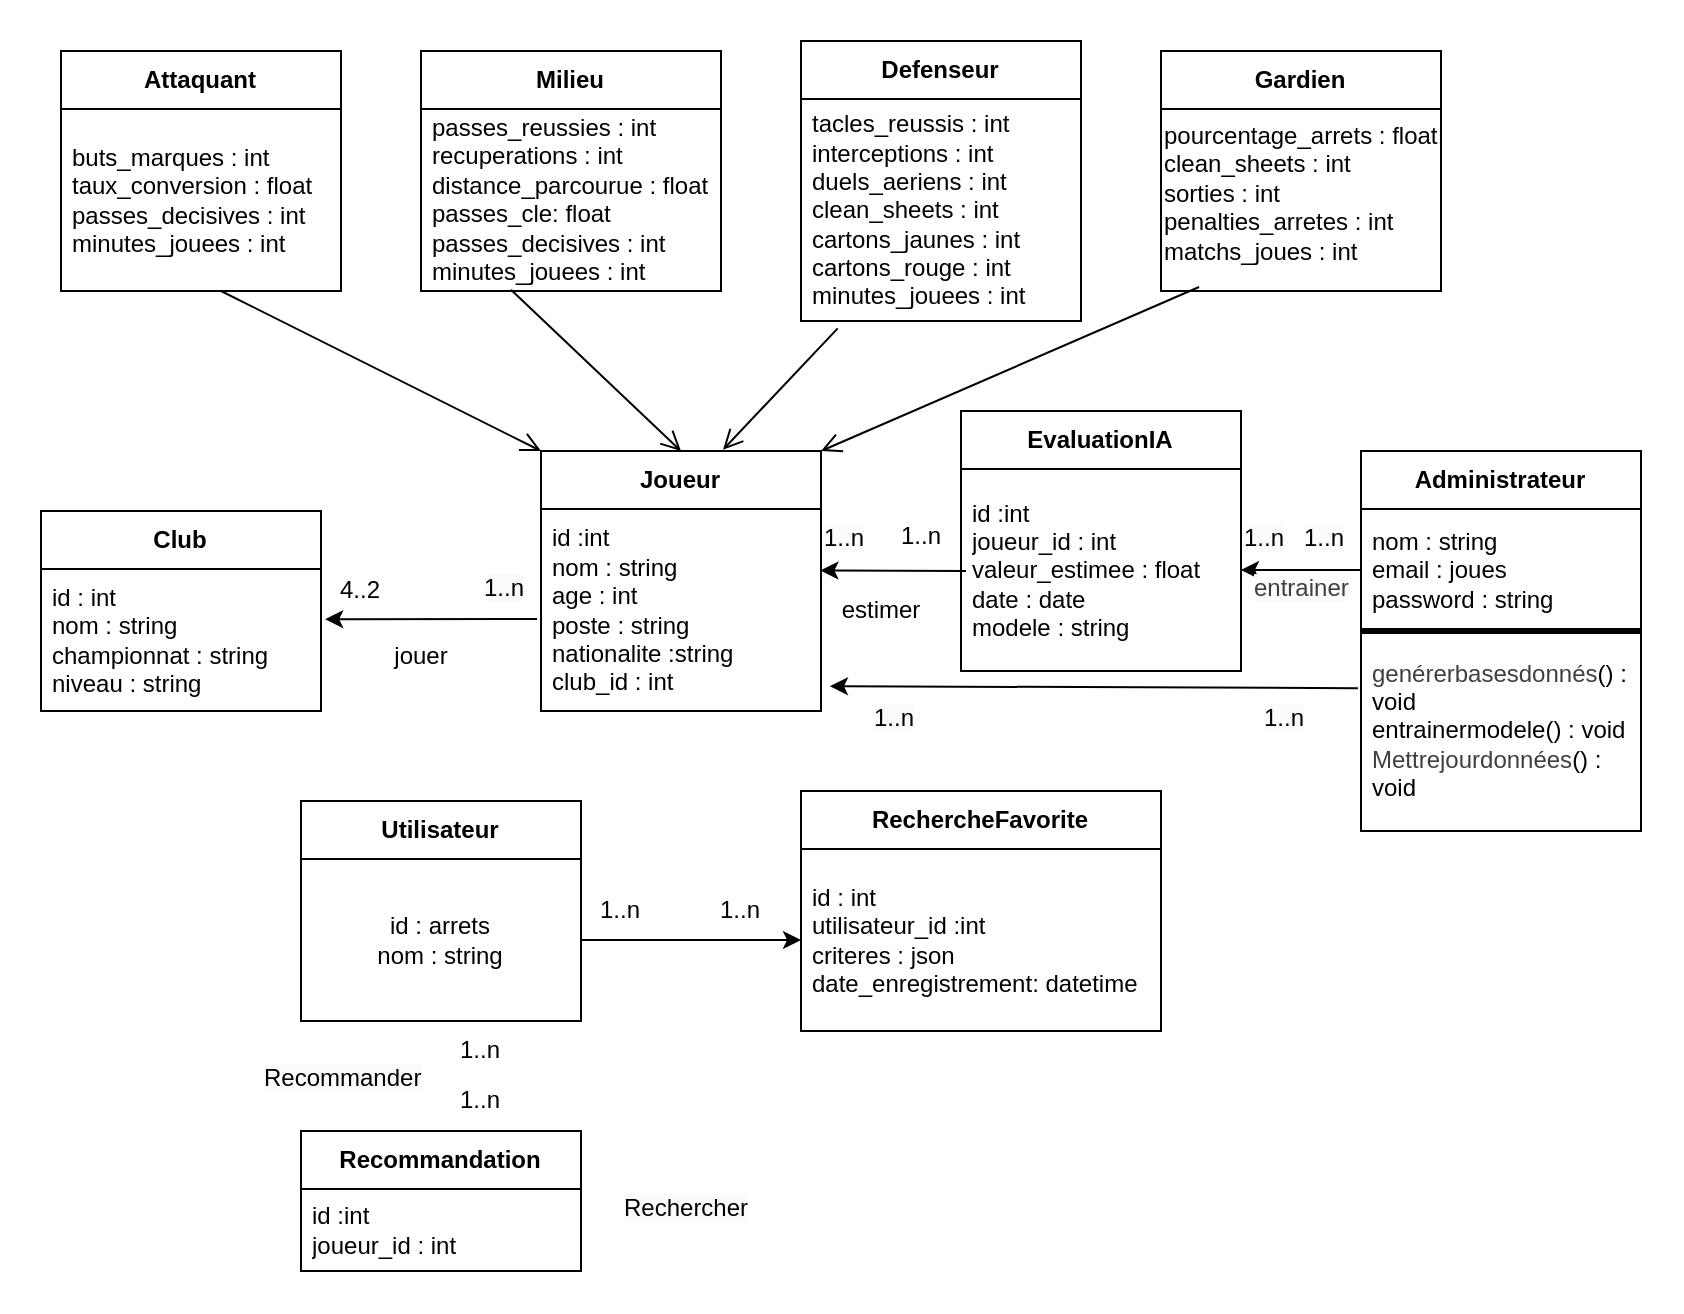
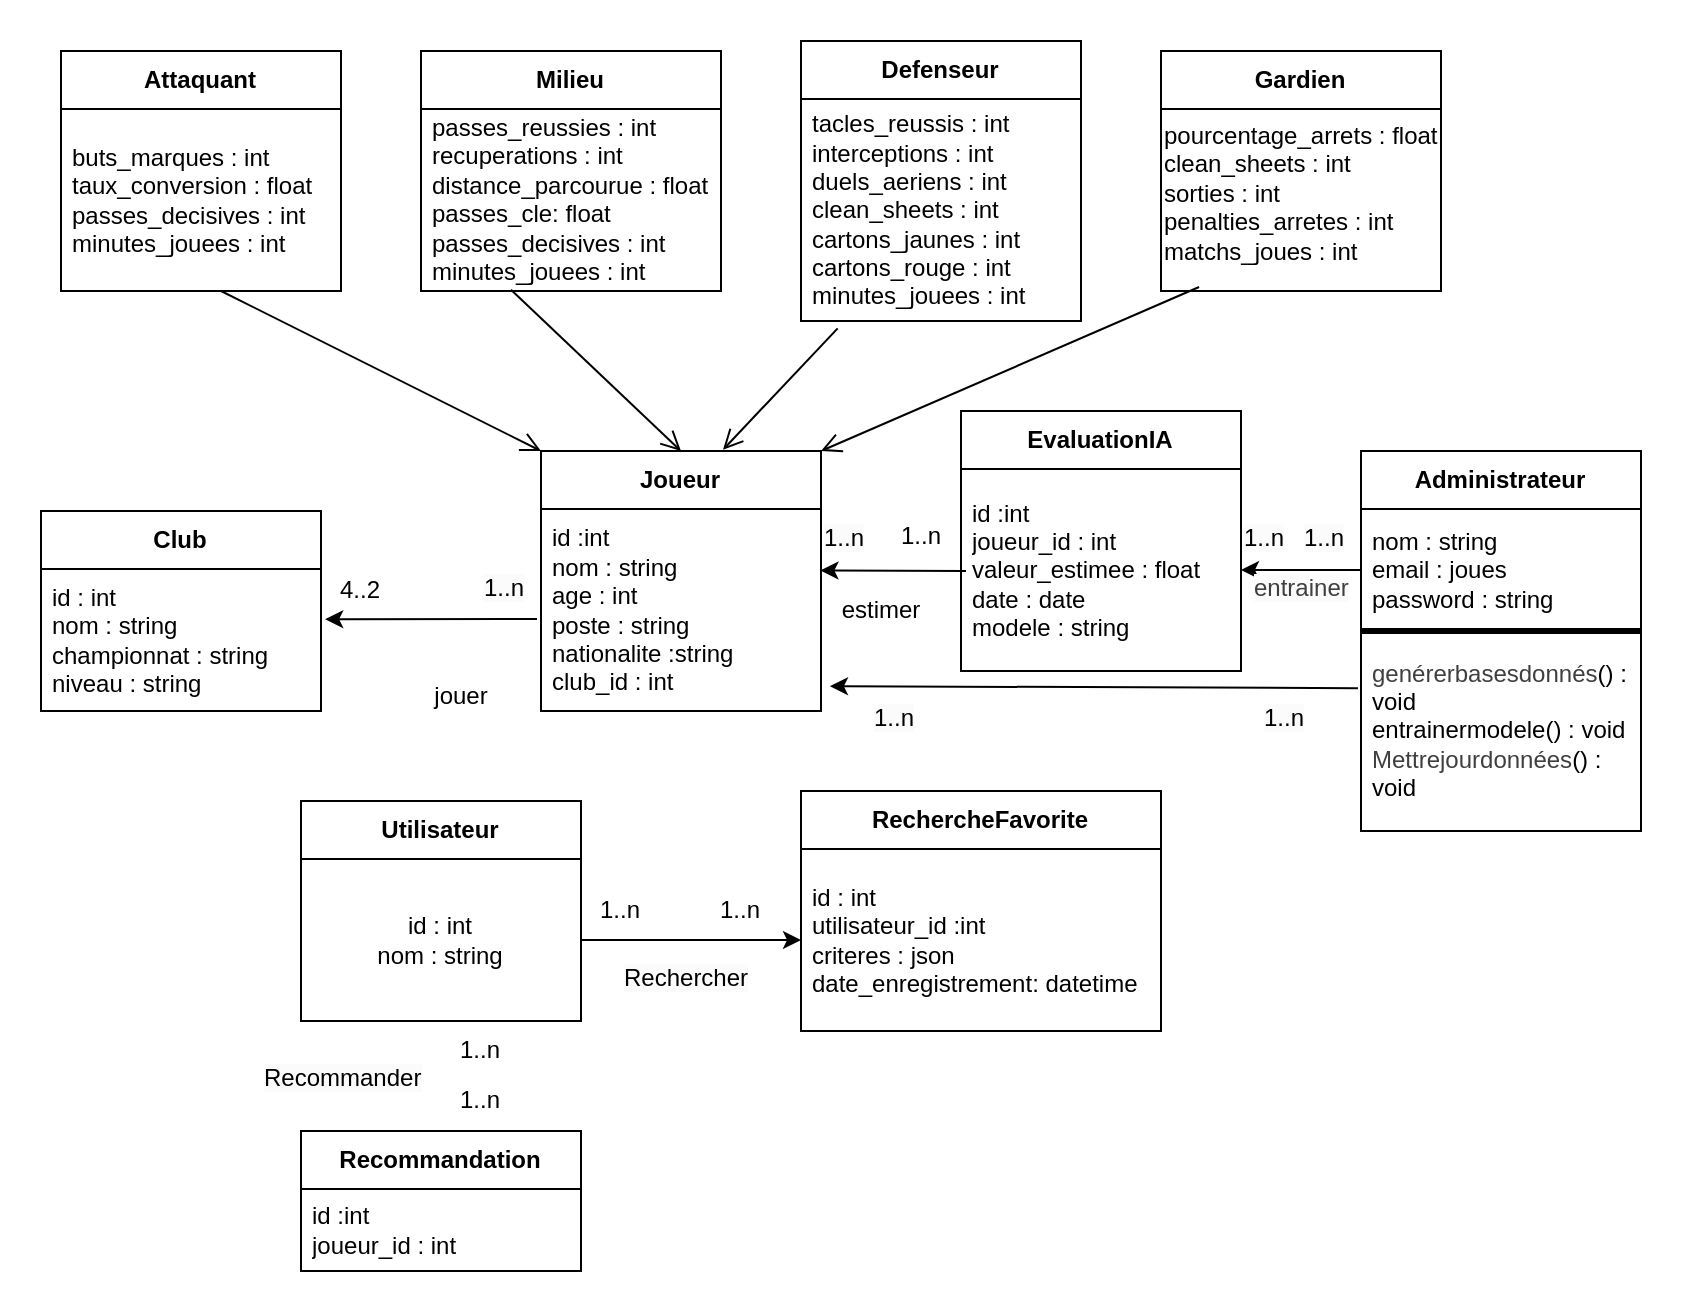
node "jouer": moved (421, 657) -> (461, 697)
node "id : arrets nom : string": label "id : arrets nom : string" -> "id : int nom : string"
node "Rechercher": moved (711, 1221) -> (711, 991)
